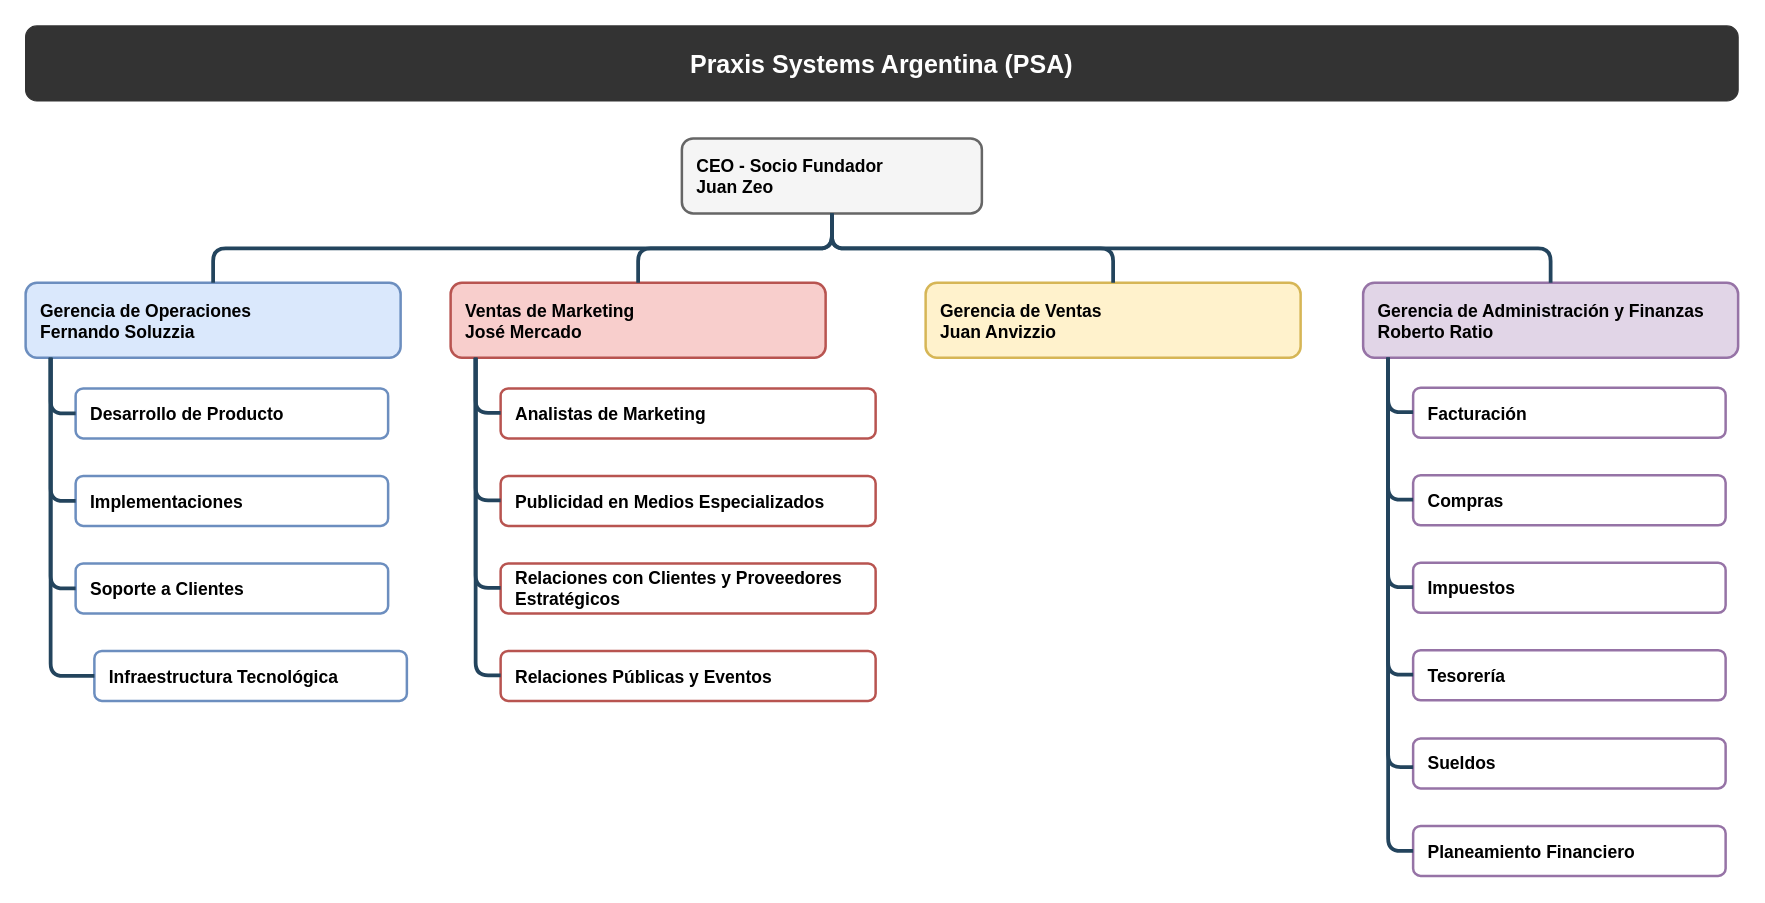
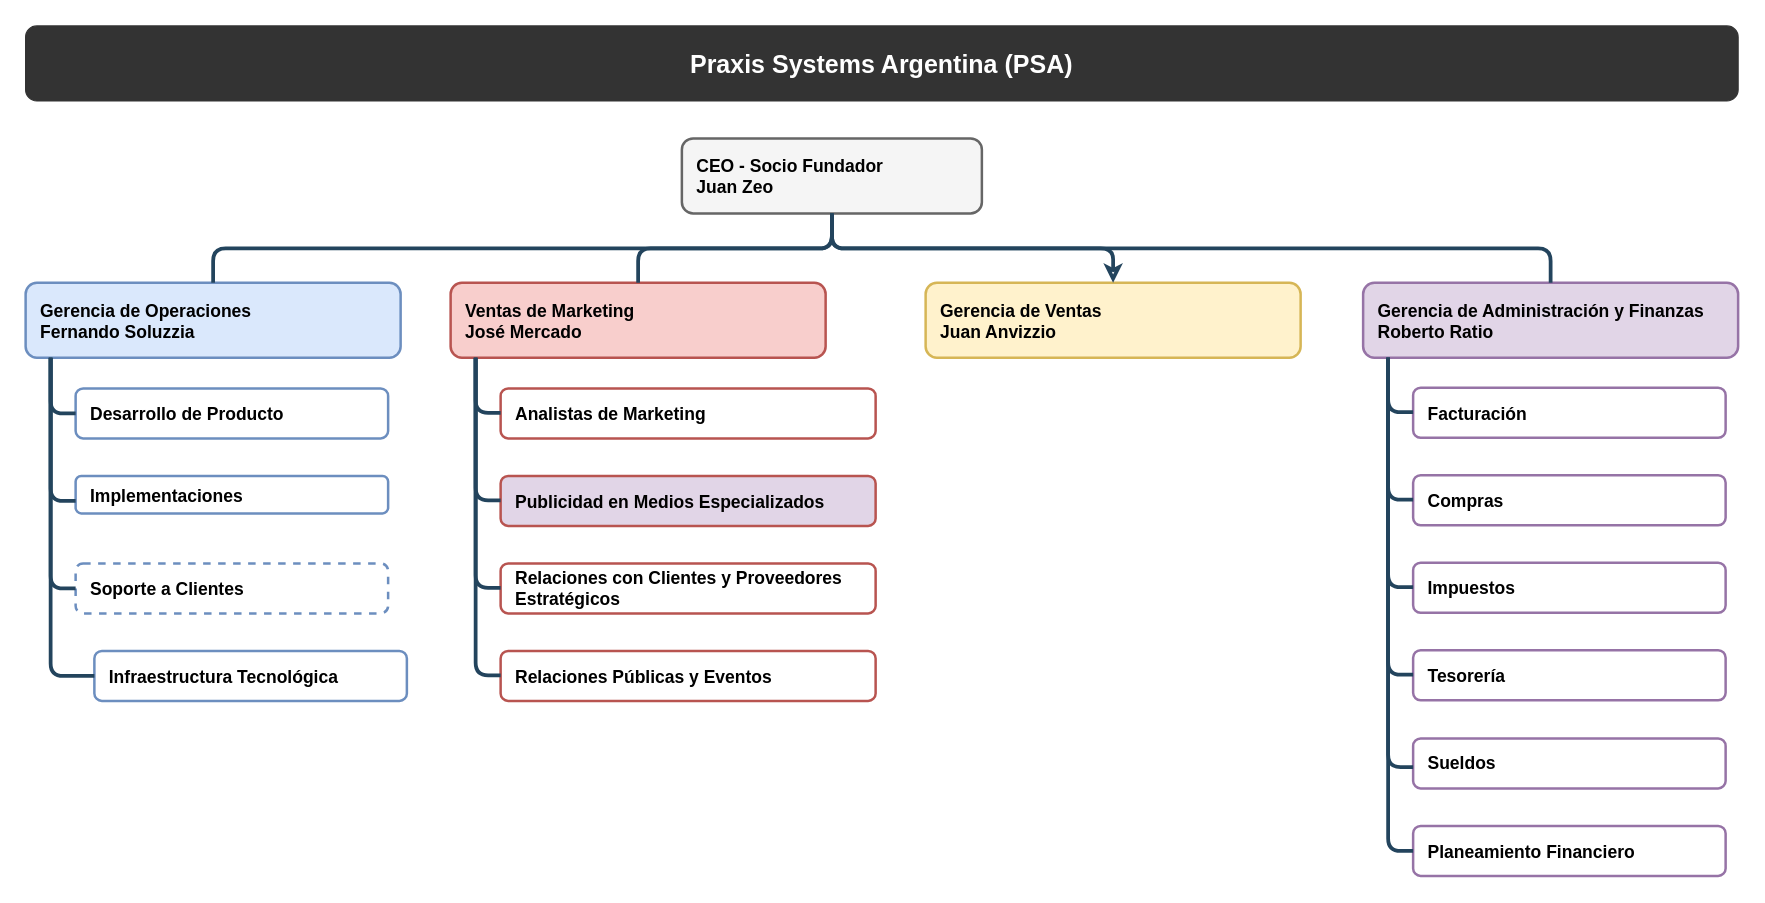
edge "CEO - Socio Fundador Juan Zeo" -- "Gerencia de Ventas Juan Anvizzio": arrowhead none -> classic
node "Implementaciones": size 313x50 -> 313x38
node "Publicidad en Medios Especializados": fillcolor #ffffff -> #e1d5e7
node "Soporte a Clientes": style solid -> dashed
